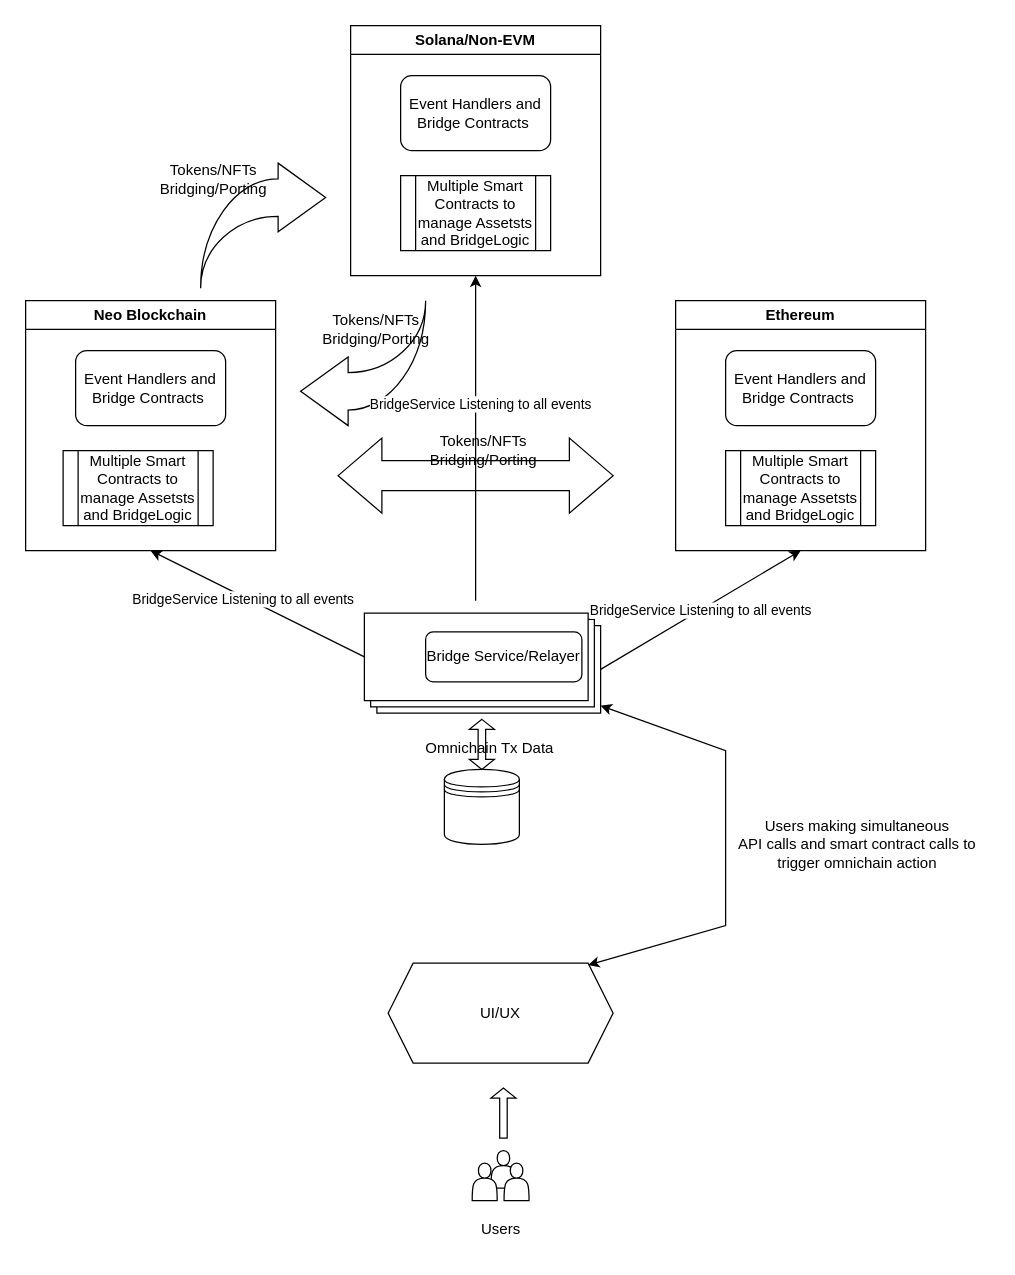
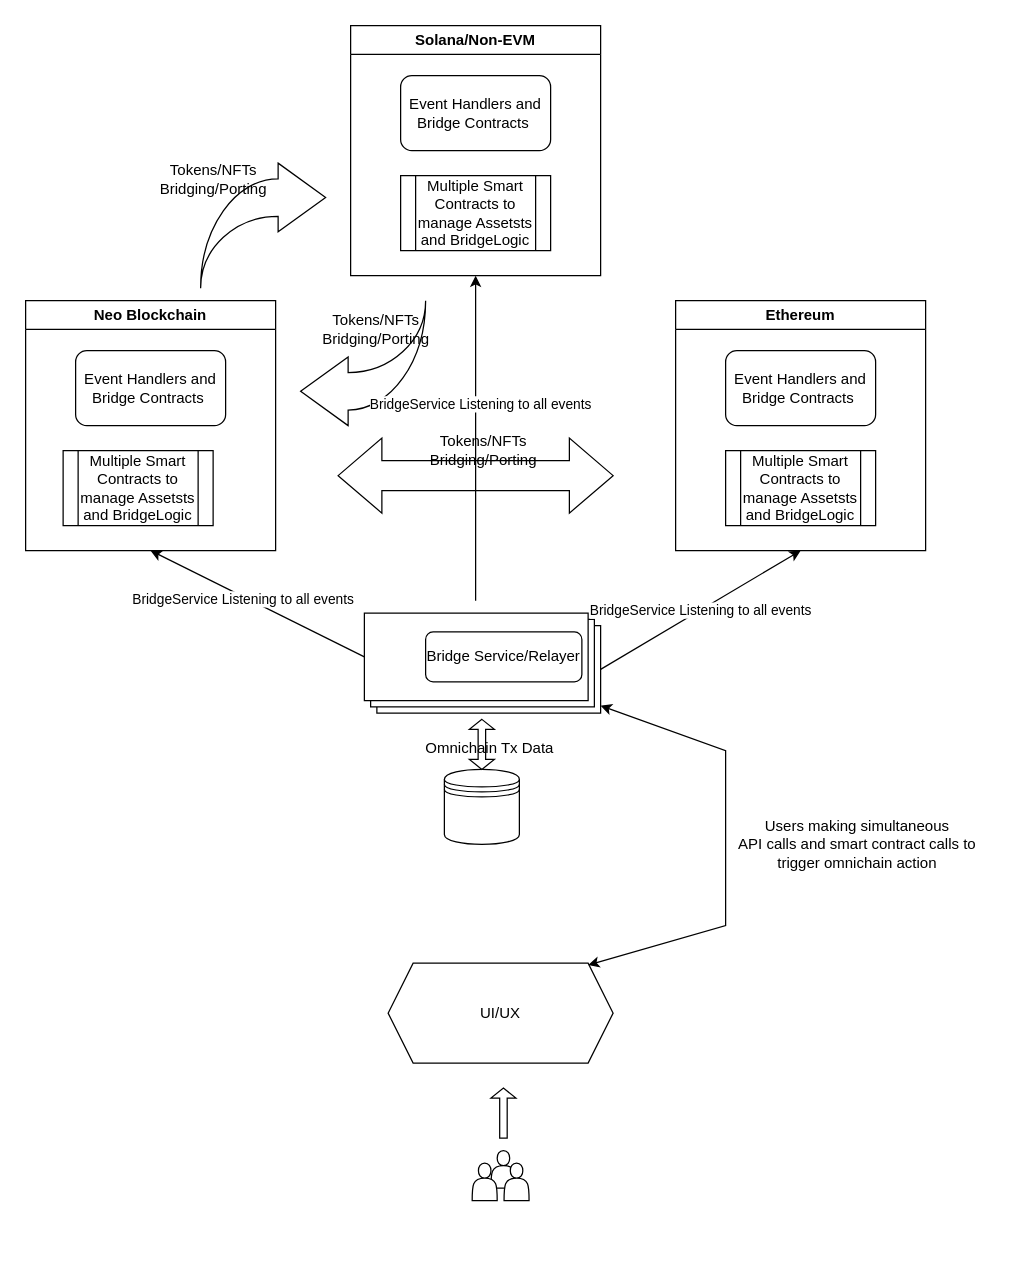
node "Users": removed
